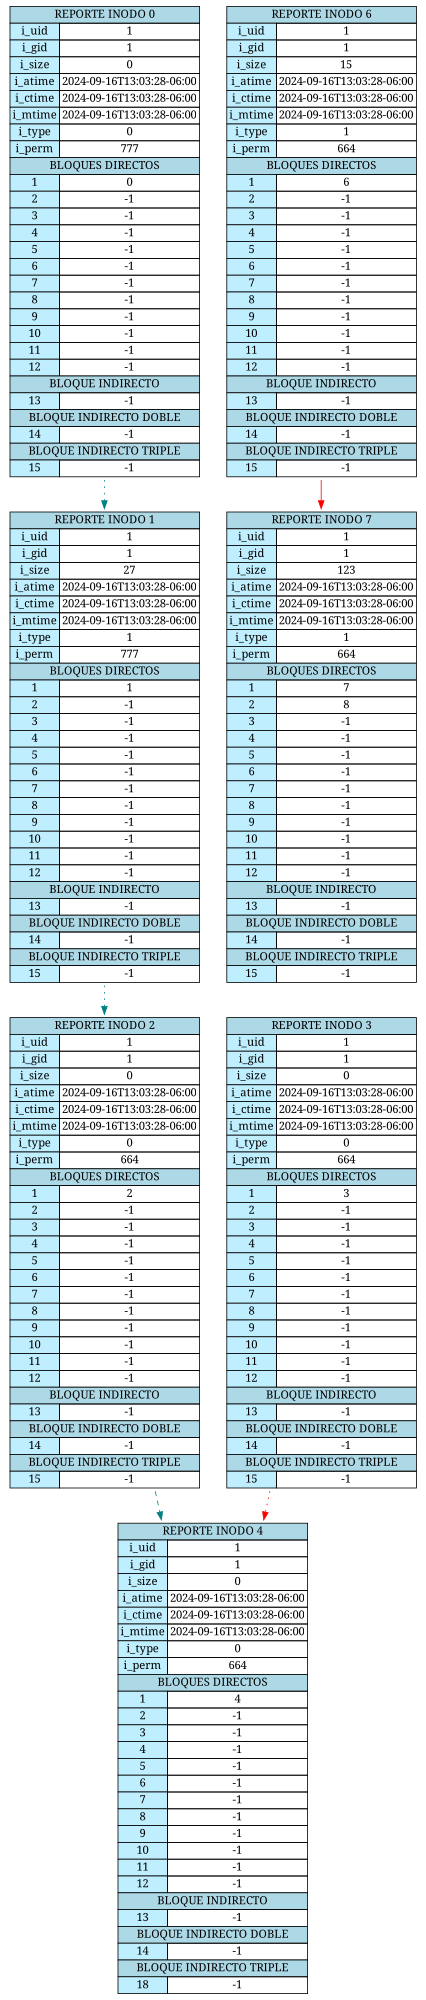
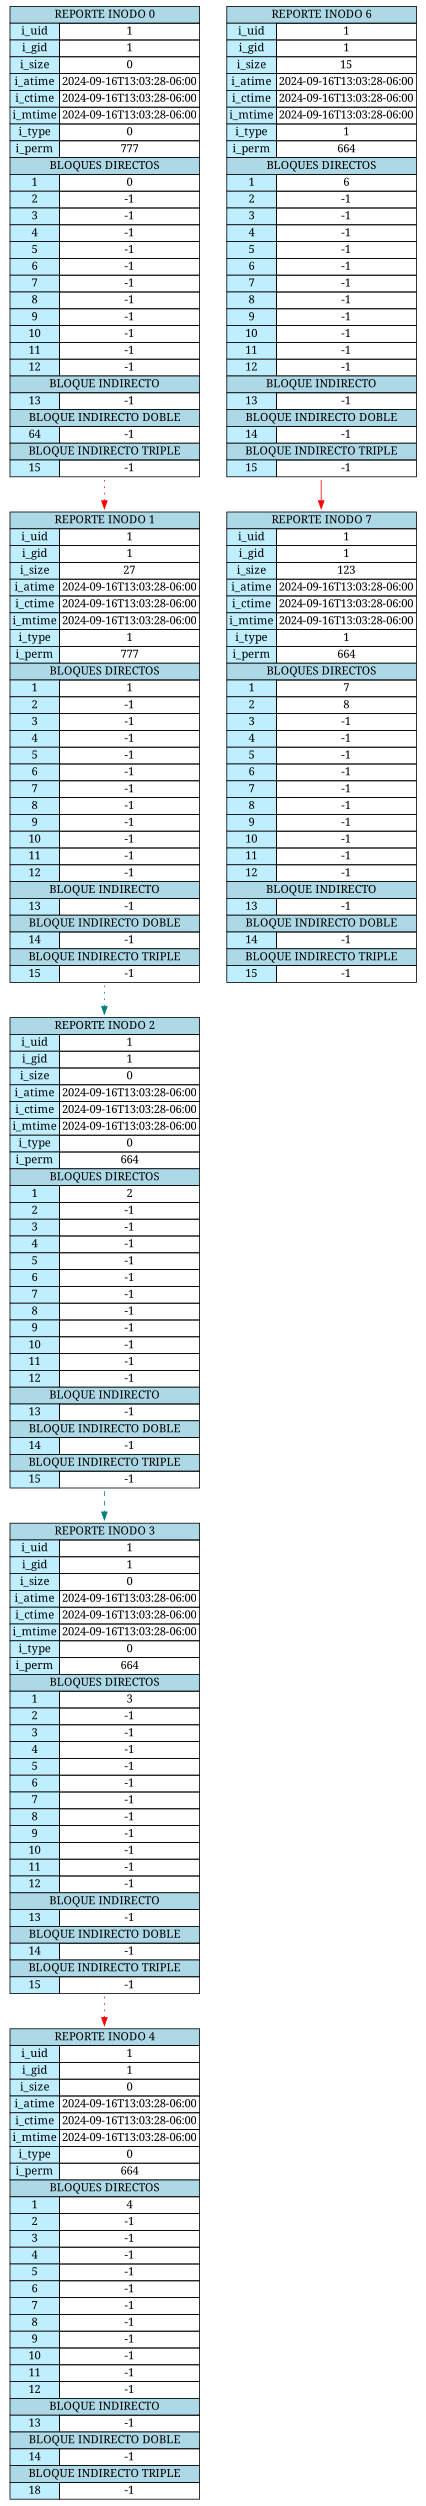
node "REPORTE INODO 0": text "14" -> "64"
edge "REPORTE INODO 0" -> "REPORTE INODO 1": color teal -> red
edge "REPORTE INODO 2" -> "REPORTE INODO 4": now "REPORTE INODO 2" -> "REPORTE INODO 3"
